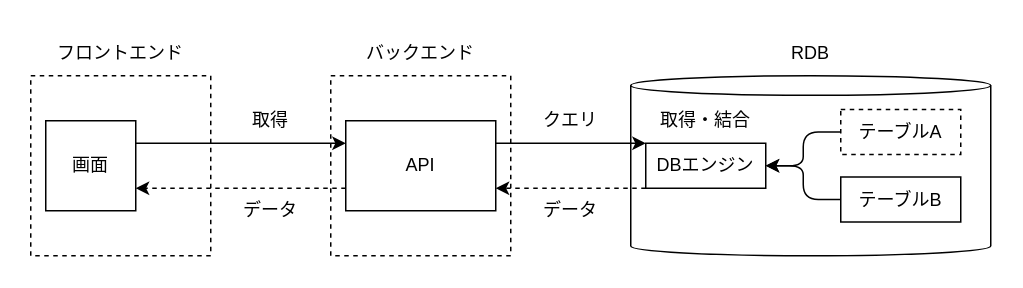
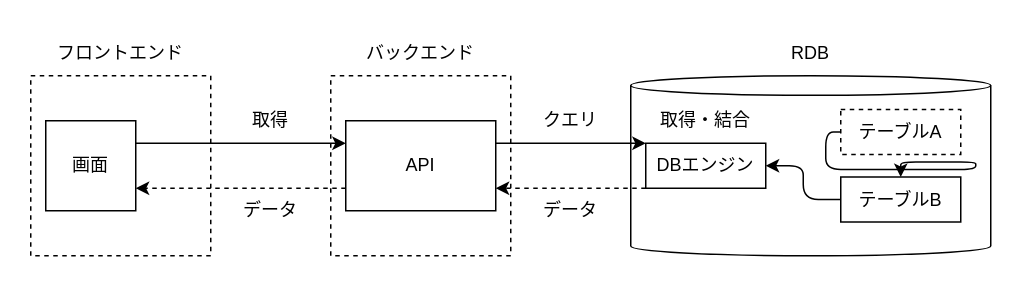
edge "テーブルA" -> "DBエンジン": now "テーブルA" -> "テーブルB"
